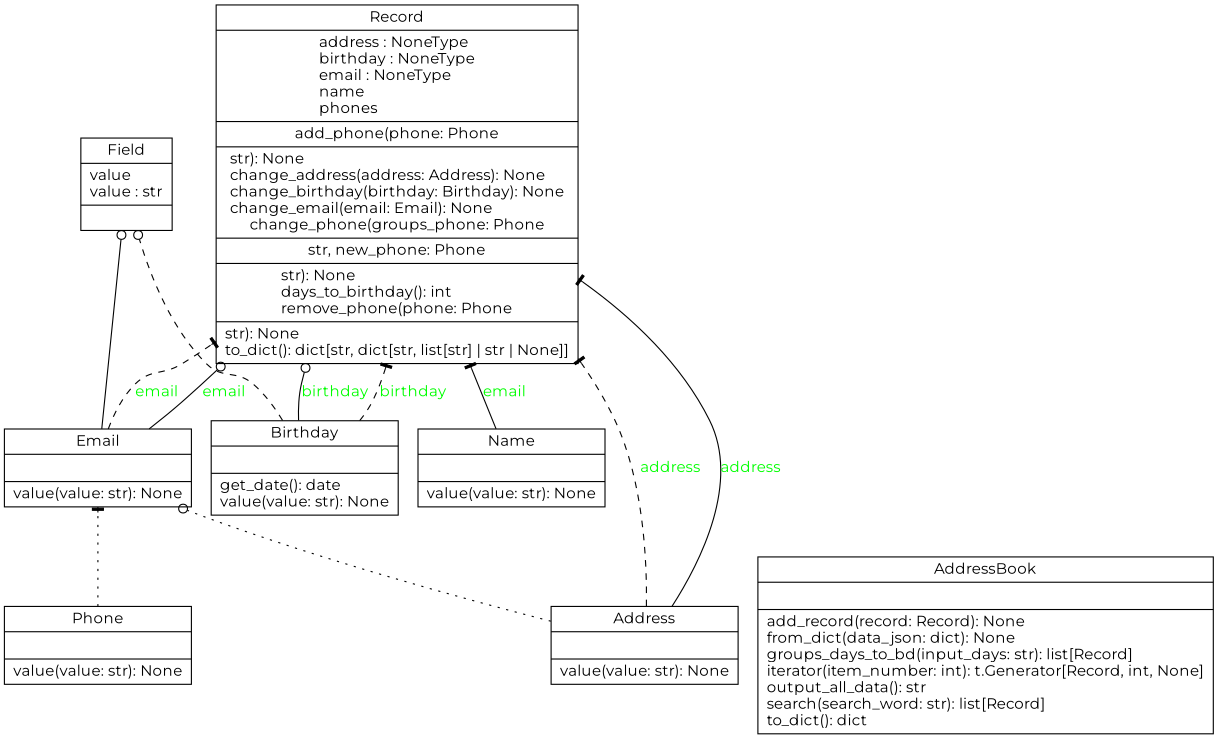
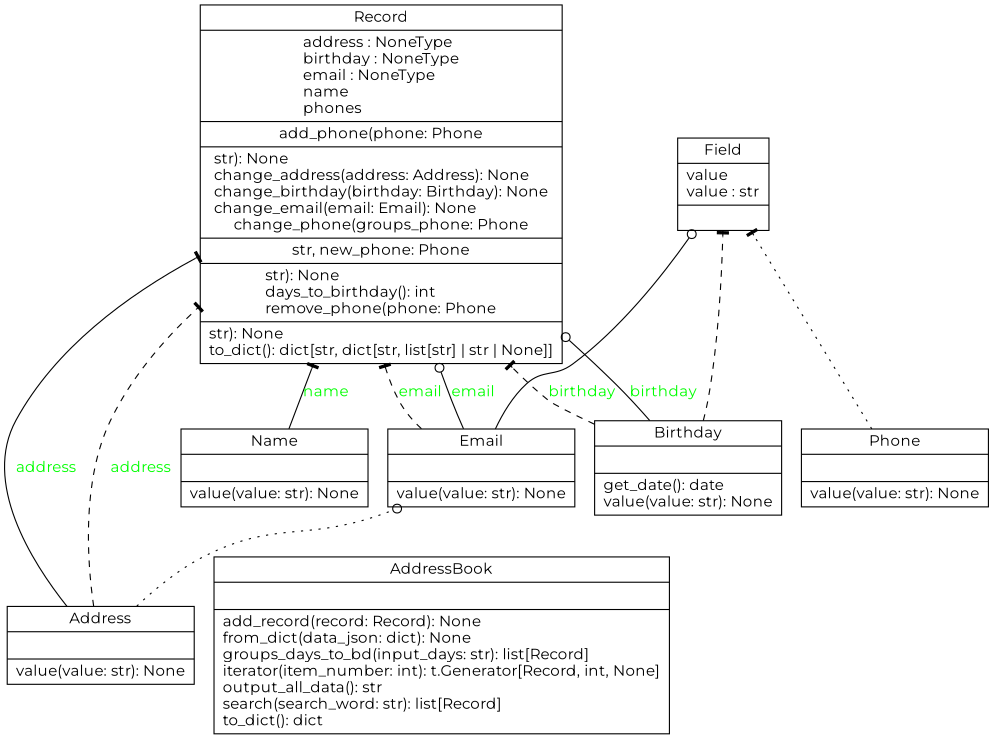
edge "Birthday" -> "Field": arrowhead odot -> tee
edge "Name" -> "Record": label "email" -> "name"
edge "Phone" -> "Email": now "Phone" -> "Field"
